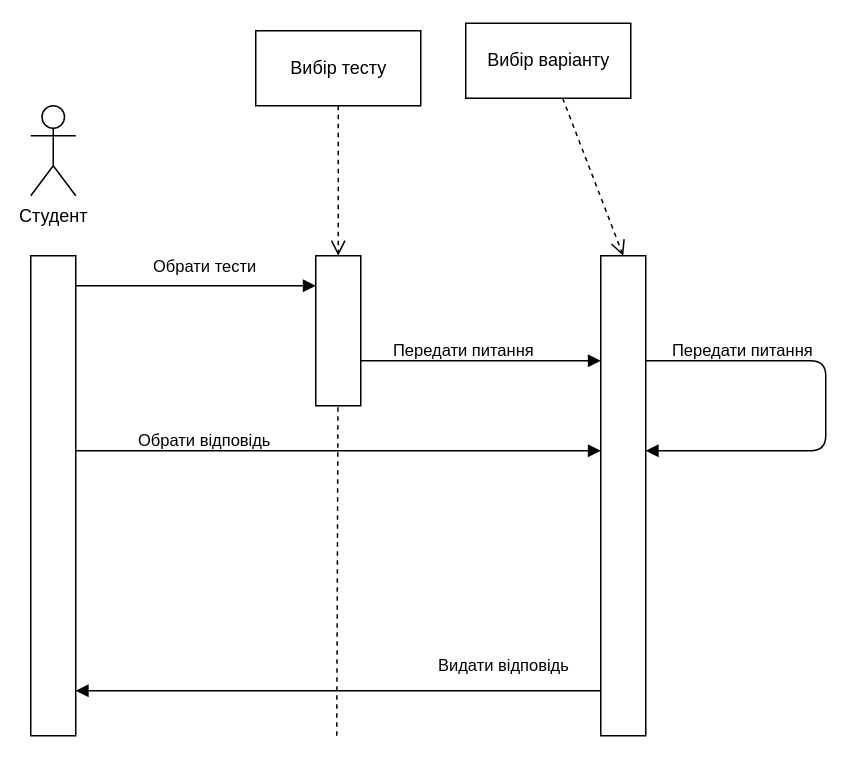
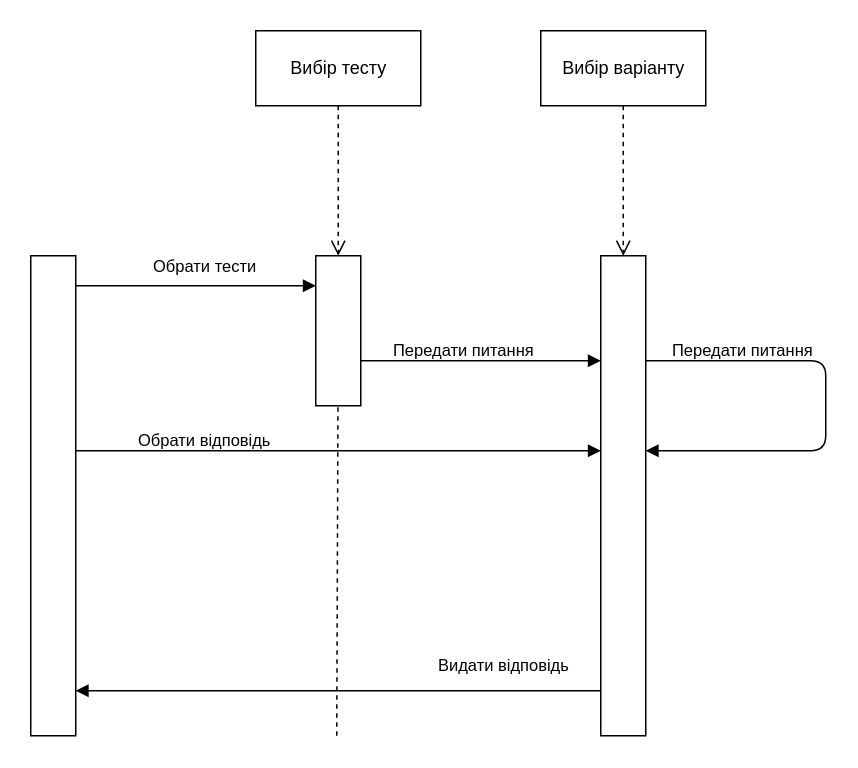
node "Вибір варіанту": moved (548, 61) -> (623, 68)
node "Студент": removed
